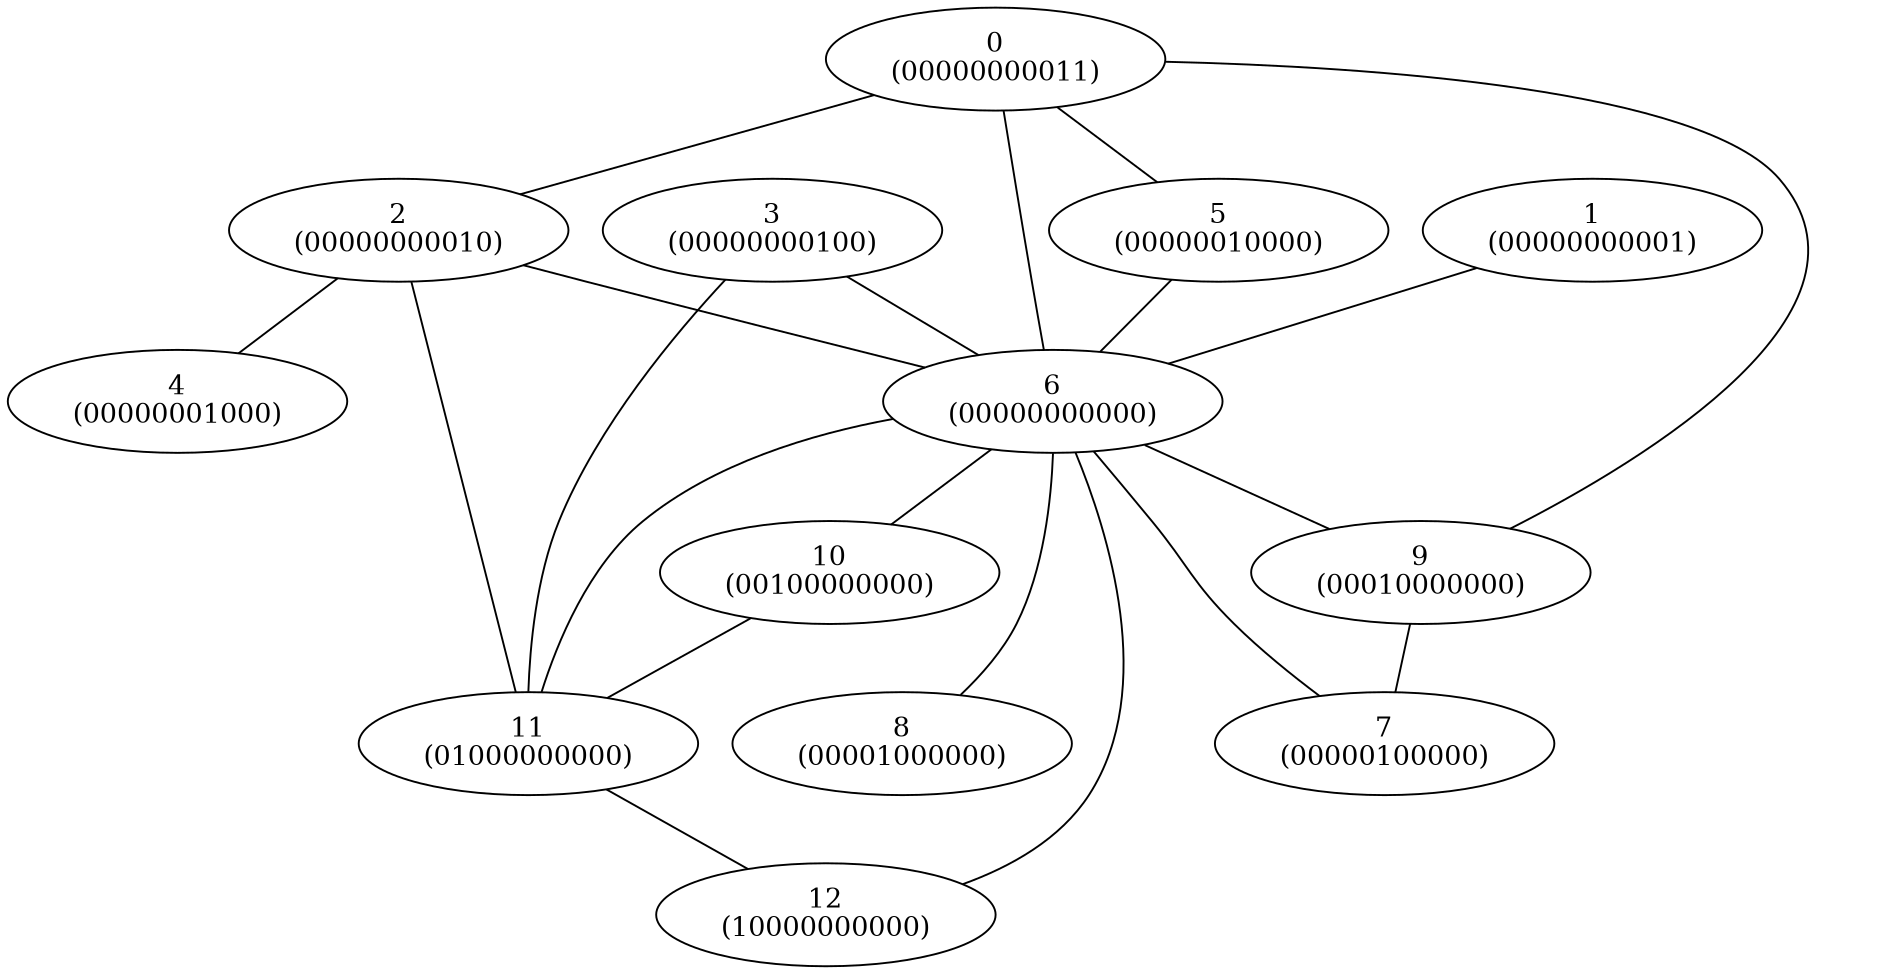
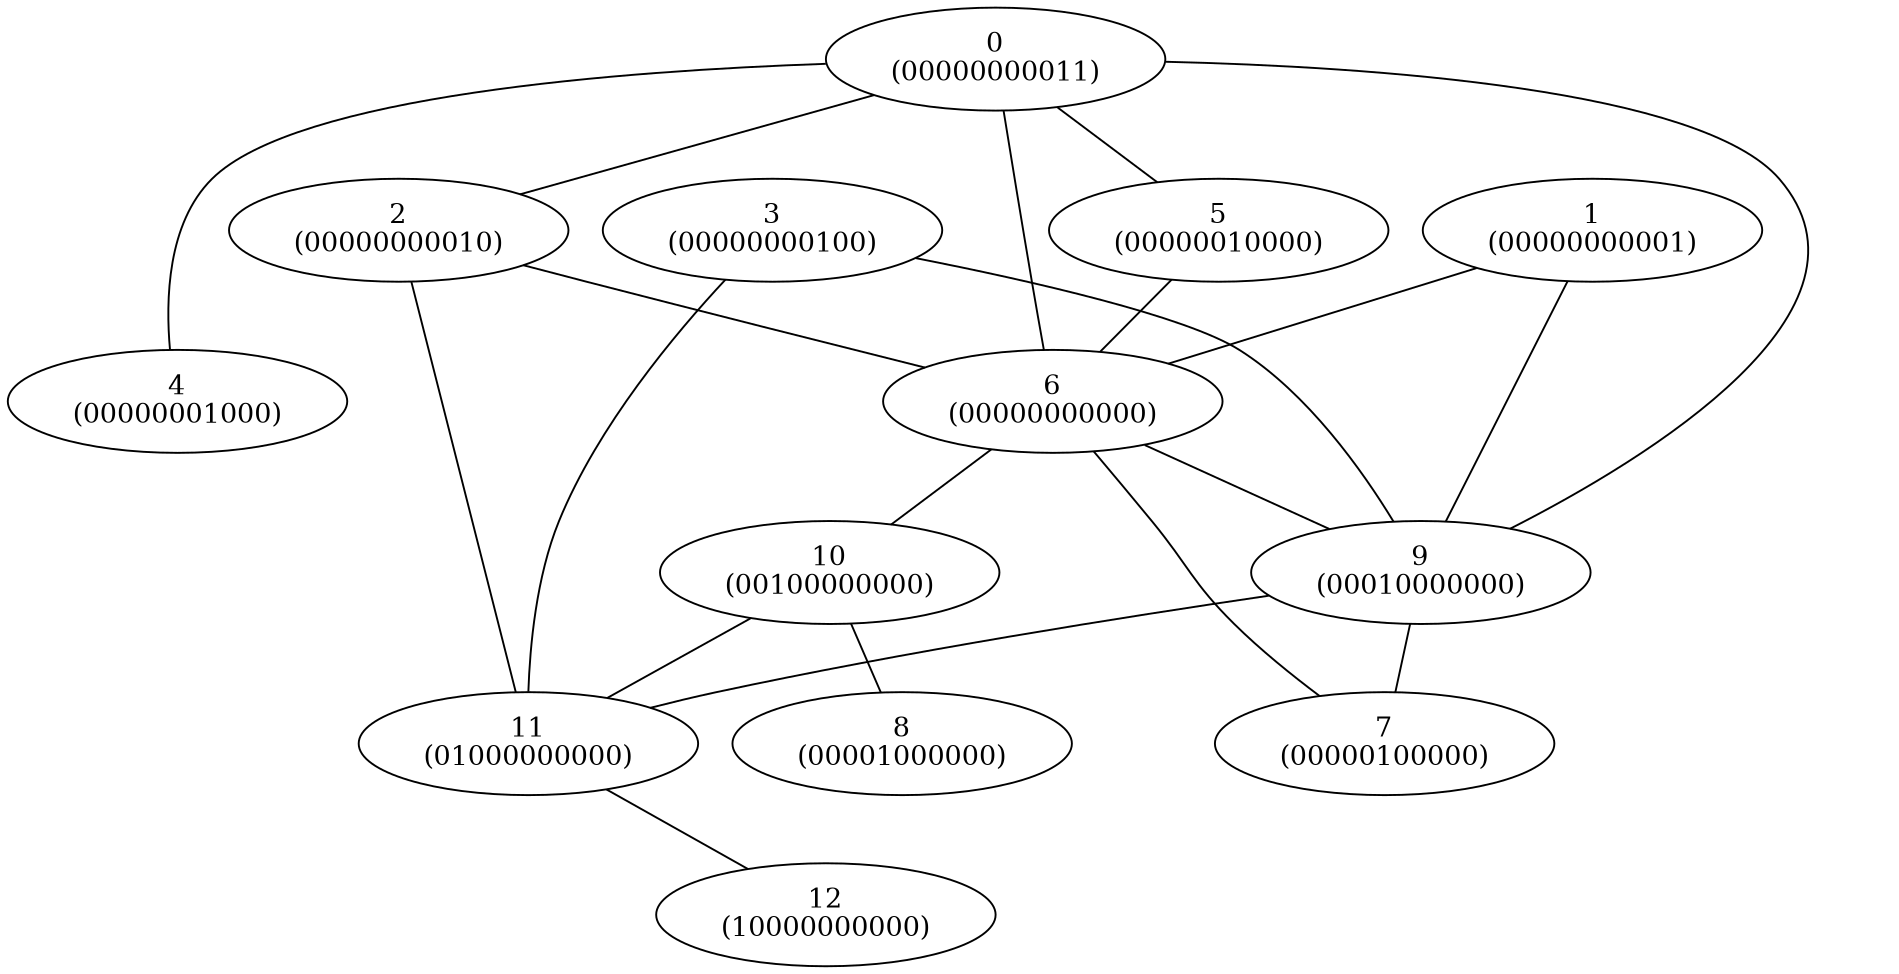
edge "2 (00000000010)" -- "4 (00000001000)": now "0 (00000000011)" -- "4 (00000001000)"
edge "3 (00000000100)" -- "6 (00000000000)": now "3 (00000000100)" -- "9 (00010000000)"
edge "1 (00000000001)" -- "9 (00010000000)": added
edge "6 (00000000000)" -- "11 (01000000000)": now "9 (00010000000)" -- "11 (01000000000)"
edge "6 (00000000000)" -- "8 (00001000000)": now "10 (00100000000)" -- "8 (00001000000)"
edge "6 (00000000000)" -- "12 (10000000000)": removed
